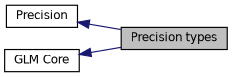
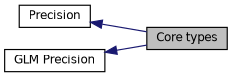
node "Precision types": label "Precision types" -> "Core types"
node "GLM Core": label "GLM Core" -> "GLM Precision"
